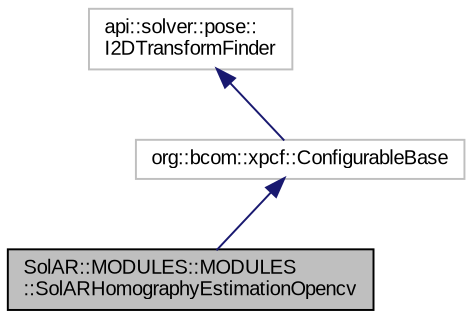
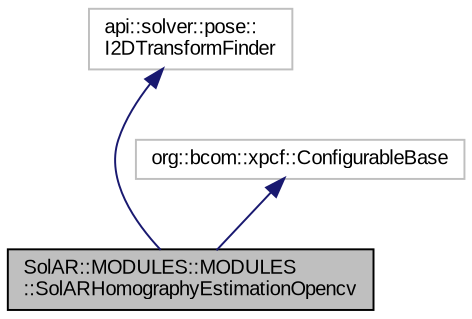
edge "org::bcom::xpcf::ConfigurableBase" -> "api::solver::pose:: I2DTransformFinder": now "SolAR::MODULES::MODULES ::SolARHomographyEstimationOpencv" -> "api::solver::pose:: I2DTransformFinder"
